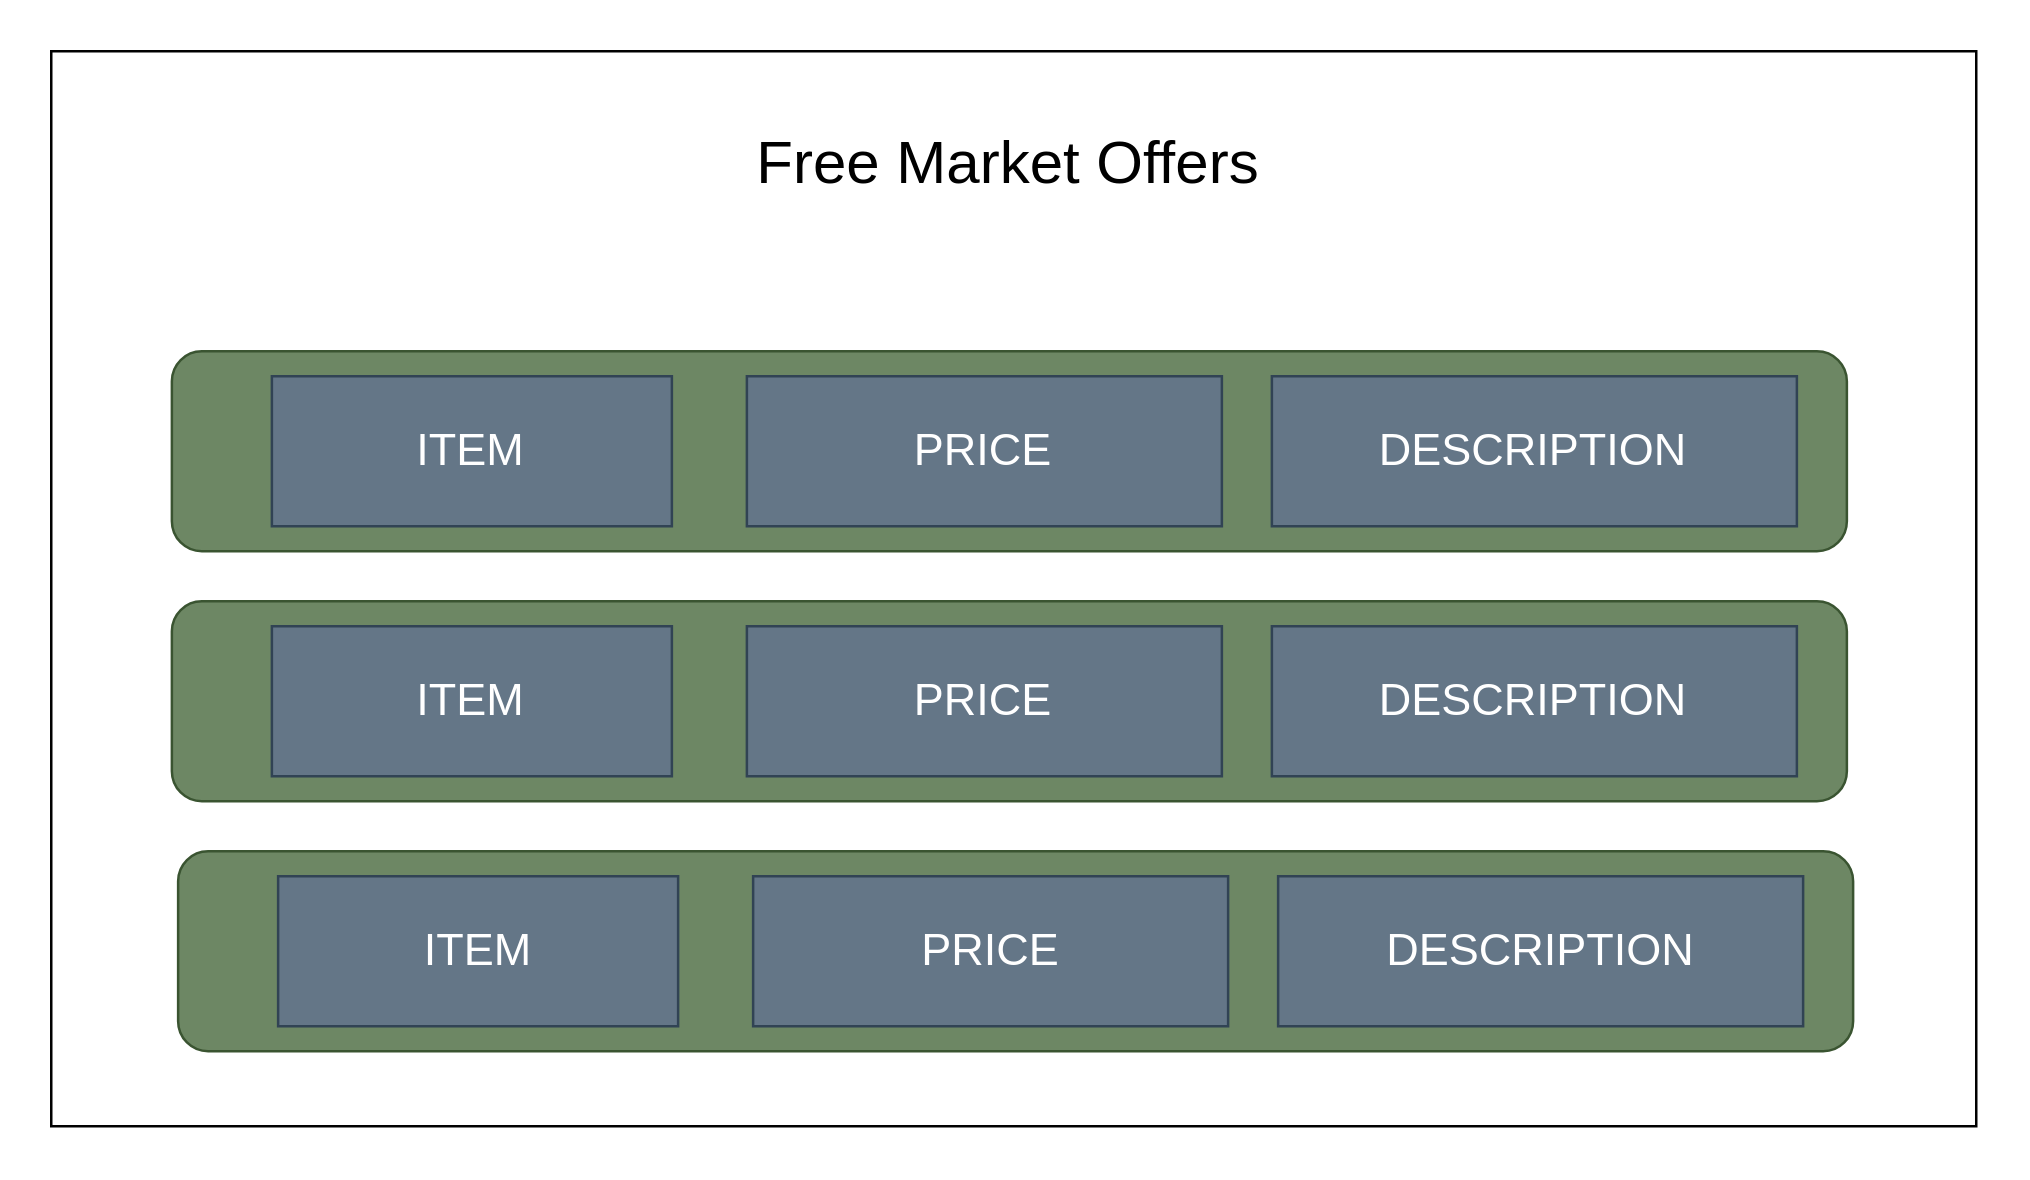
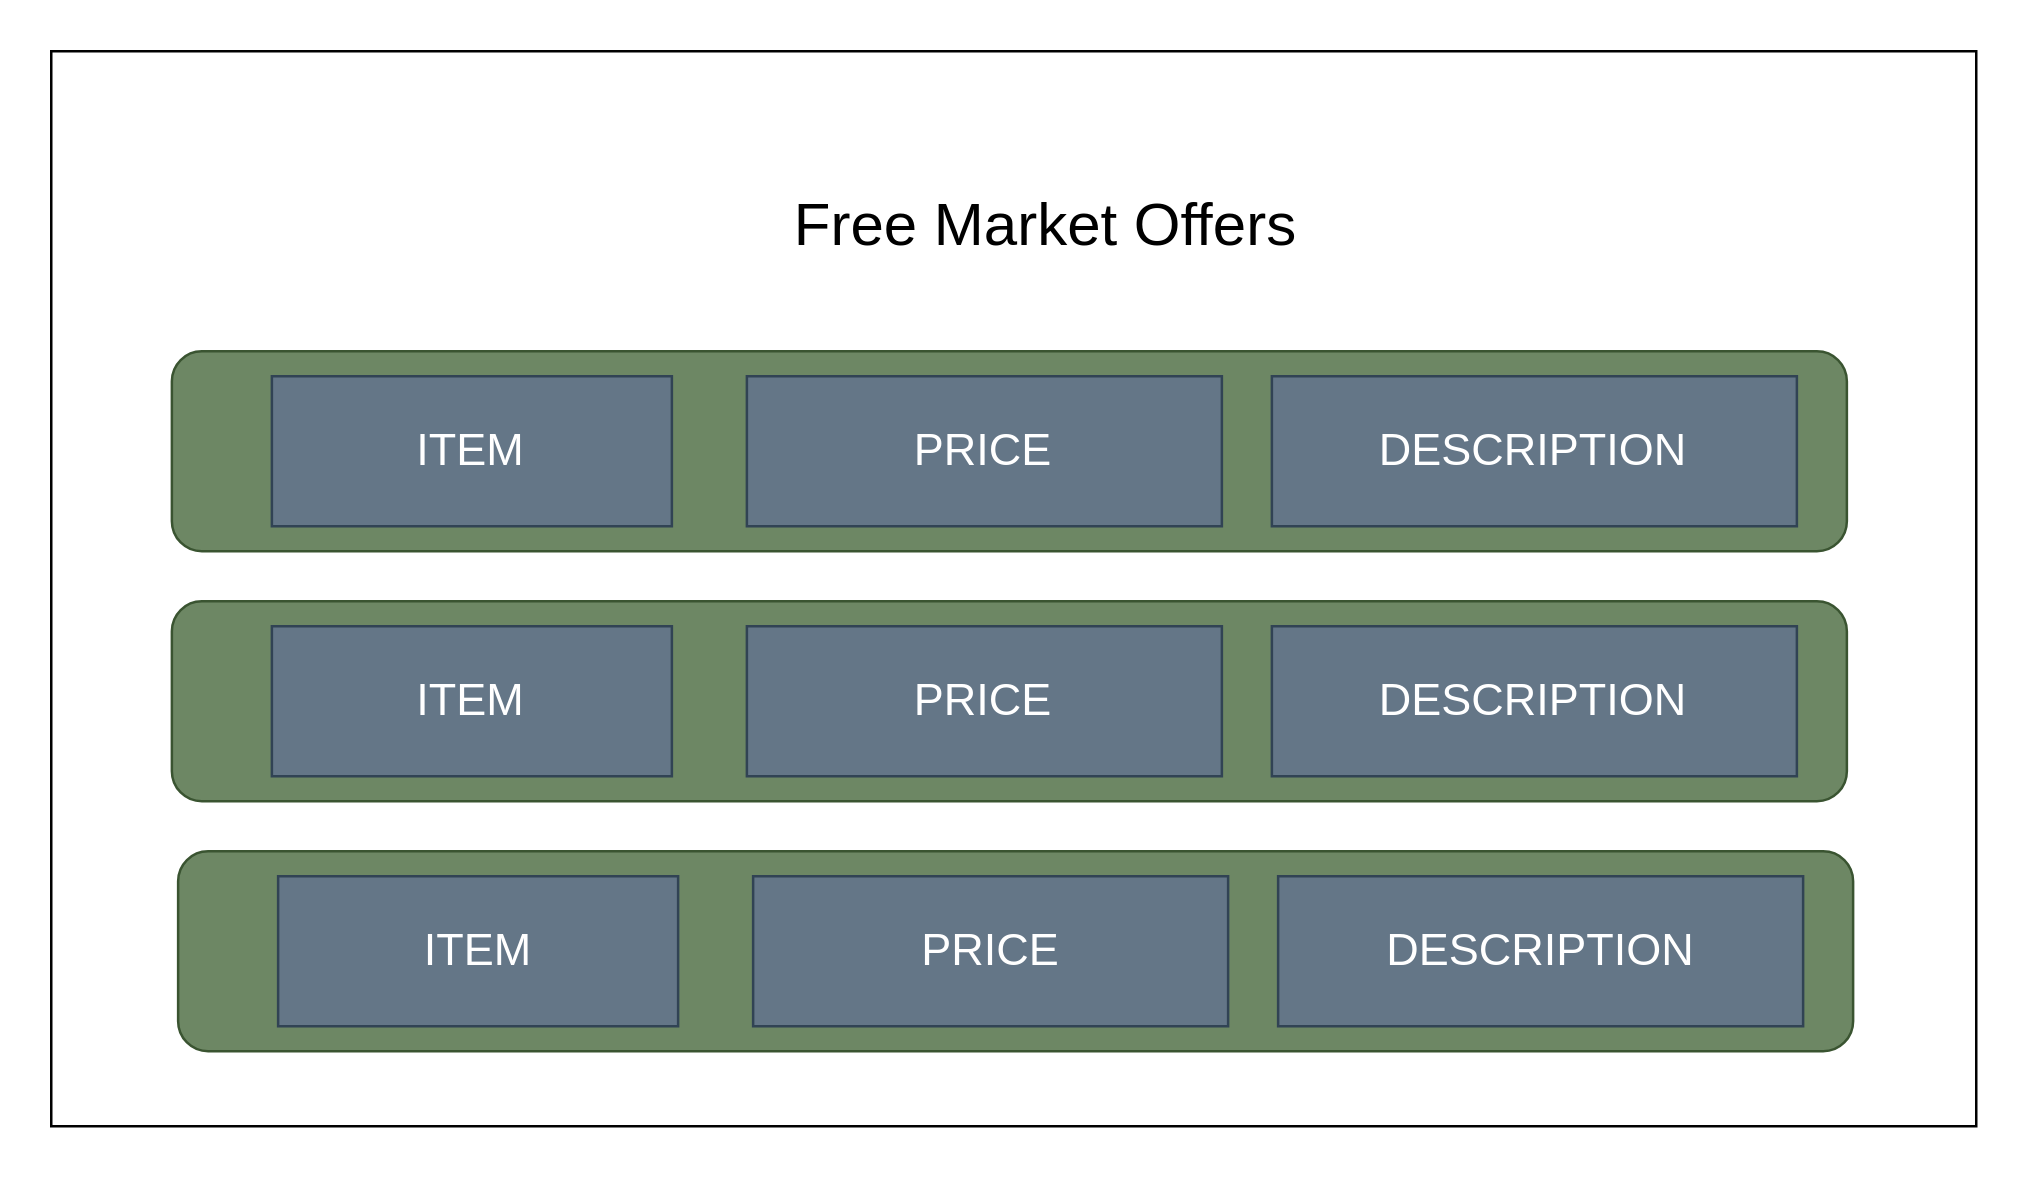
node "Free Market Offers": moved (1009, 164) -> (1047, 226)
